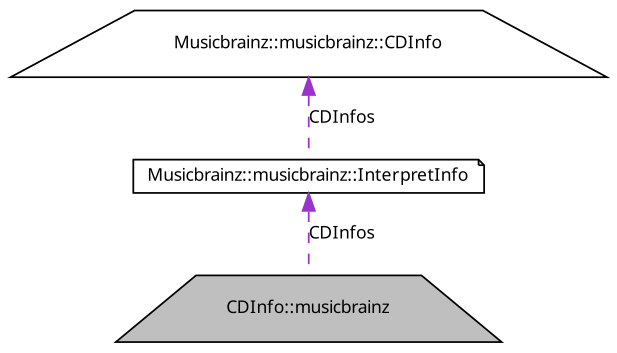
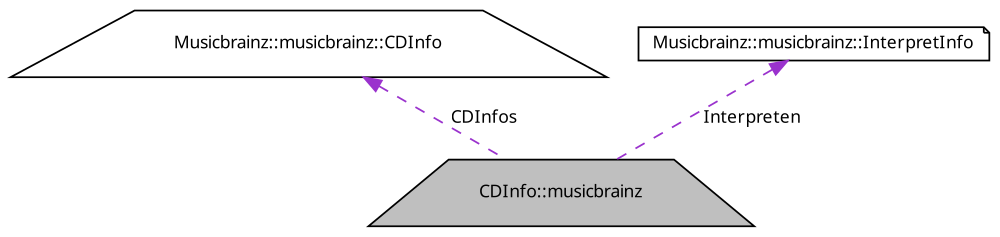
edge "Musicbrainz::musicbrainz::InterpretInfo" -> "Musicbrainz::musicbrainz::CDInfo": now "CDInfo::musicbrainz" -> "Musicbrainz::musicbrainz::CDInfo"
edge "CDInfo::musicbrainz" -> "Musicbrainz::musicbrainz::InterpretInfo": label "CDInfos" -> "Interpreten"
